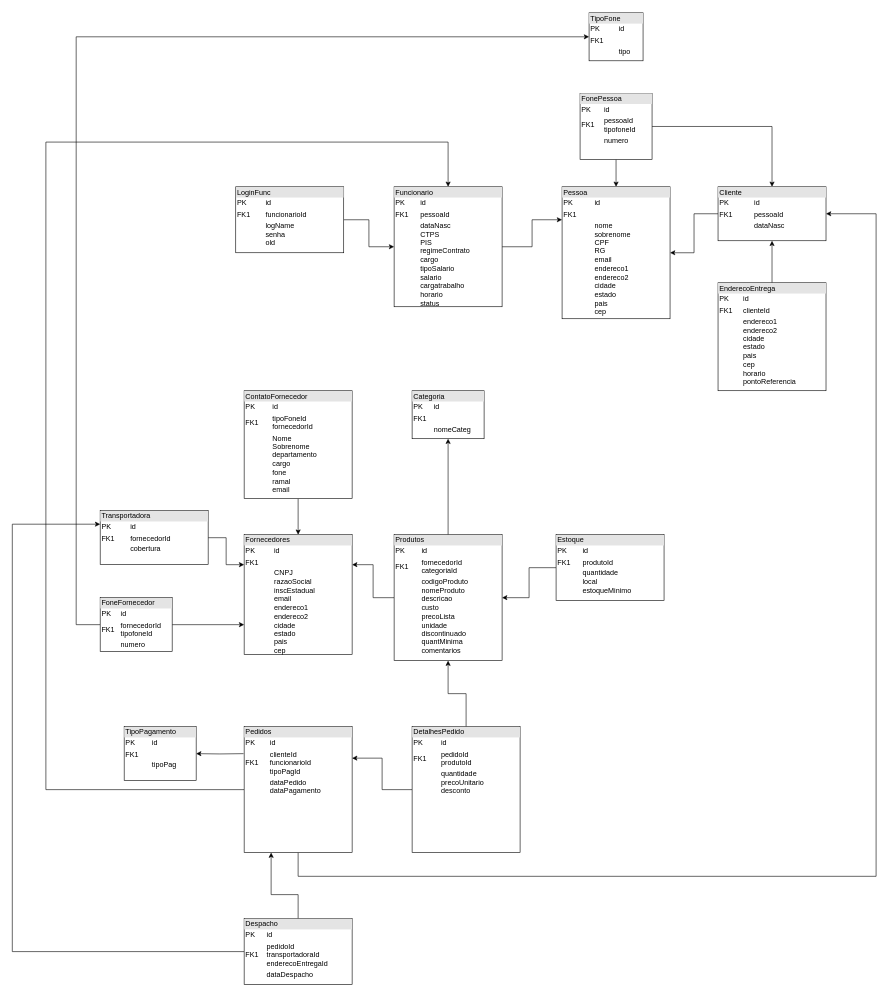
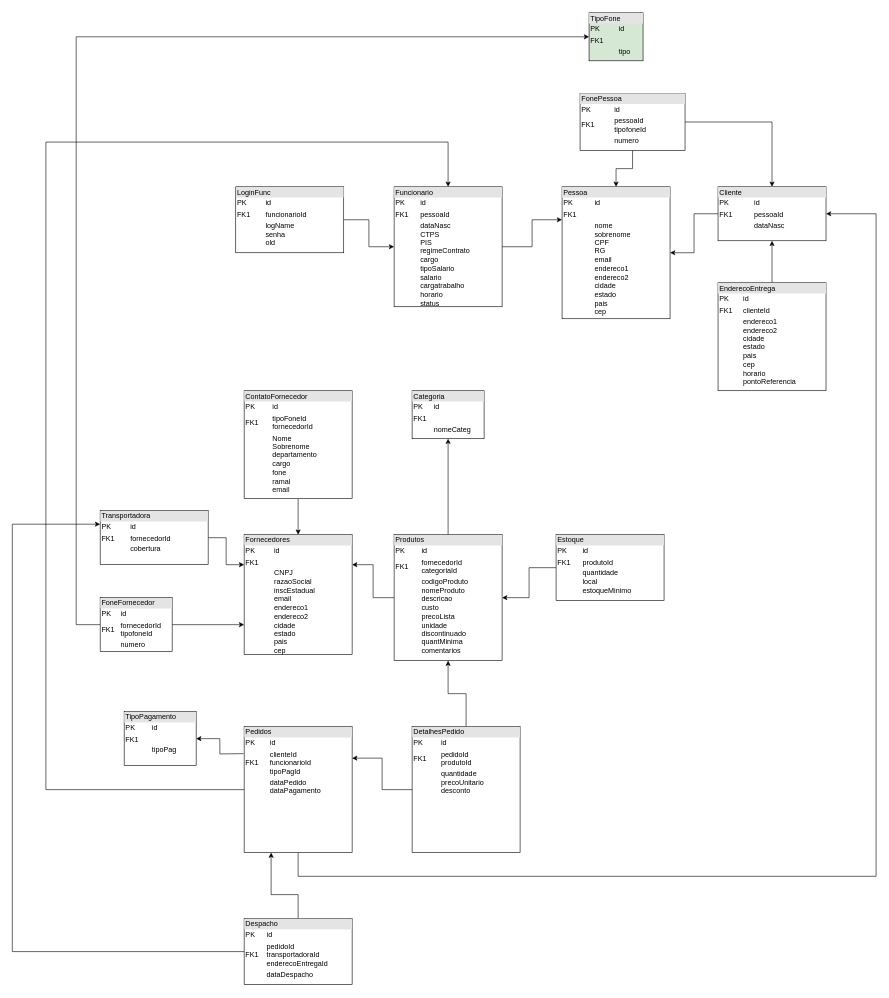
node "TipoFone PK id FK1 tipo": fillcolor #ffffff -> #d5e8d4
node "FonePessoa PK id FK1 pessoaId tipofoneId numero": size 72x66 -> 105x57
node "TipoPagamento PK id FK1 tipoPag": moved (160, 754) -> (160, 739)
